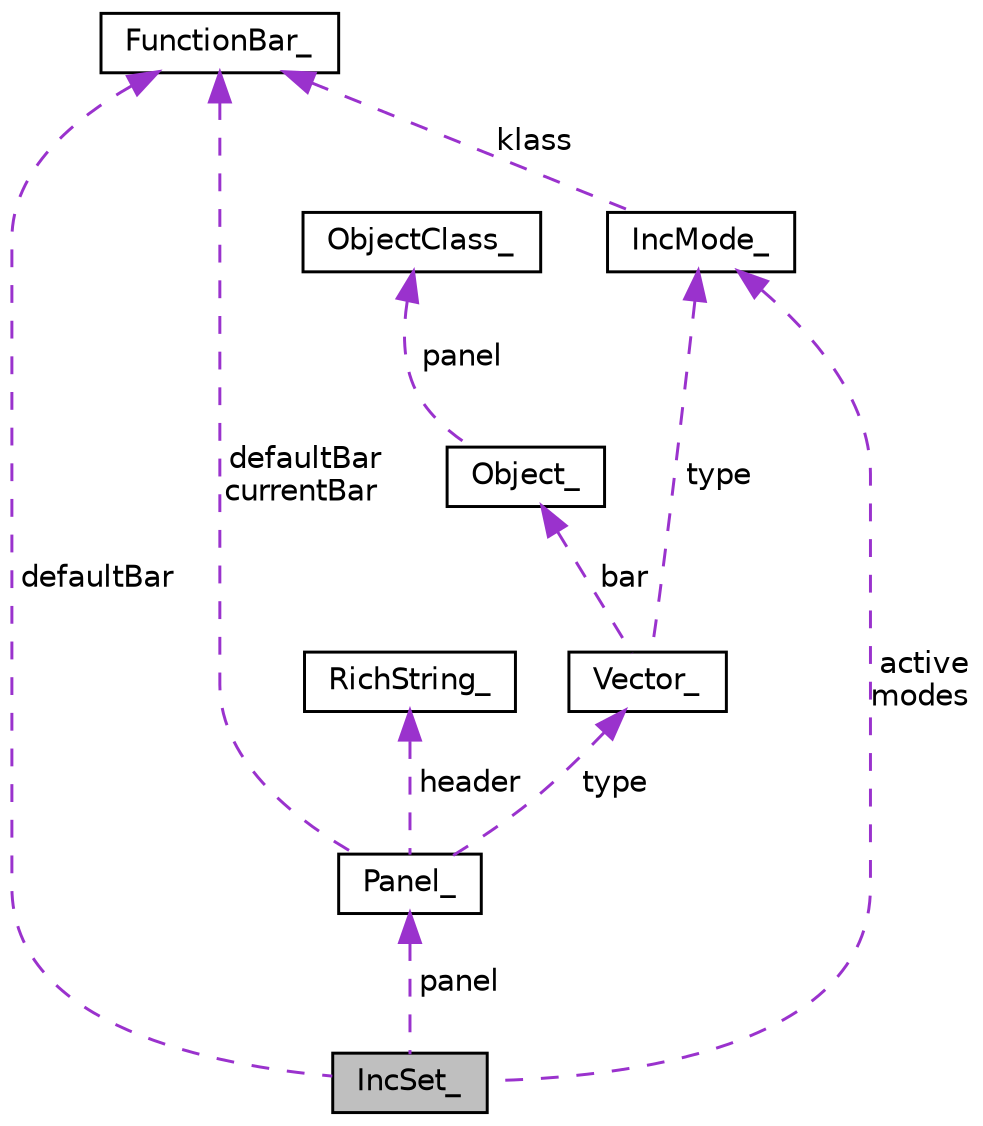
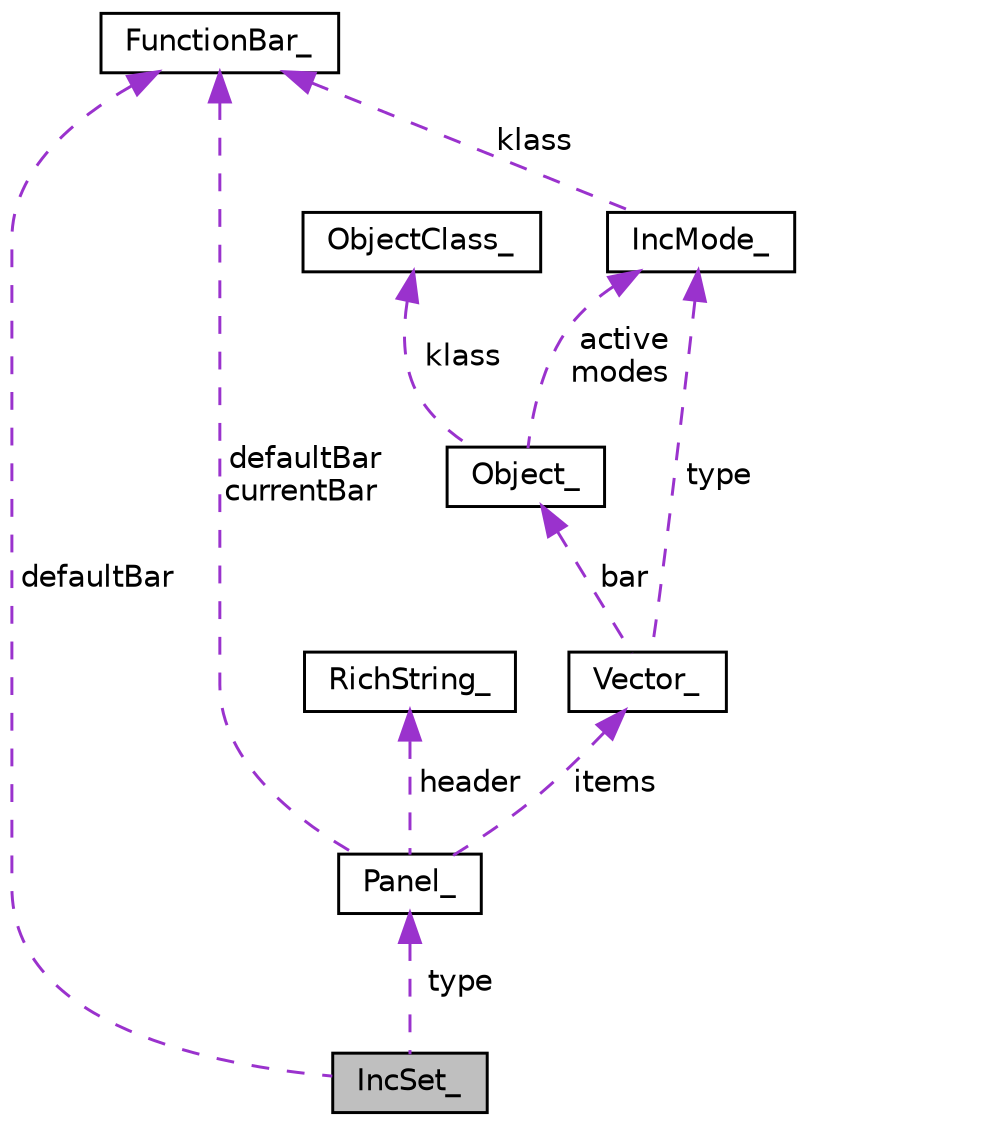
edge "Object_" -> "ObjectClass_": label " panel" -> " klass"
edge "Panel_" -> "Vector_": label " type" -> " items"
edge "IncSet_" -> "IncMode_": now "Object_" -> "IncMode_"
edge "IncSet_" -> "Panel_": label " panel" -> " type"
